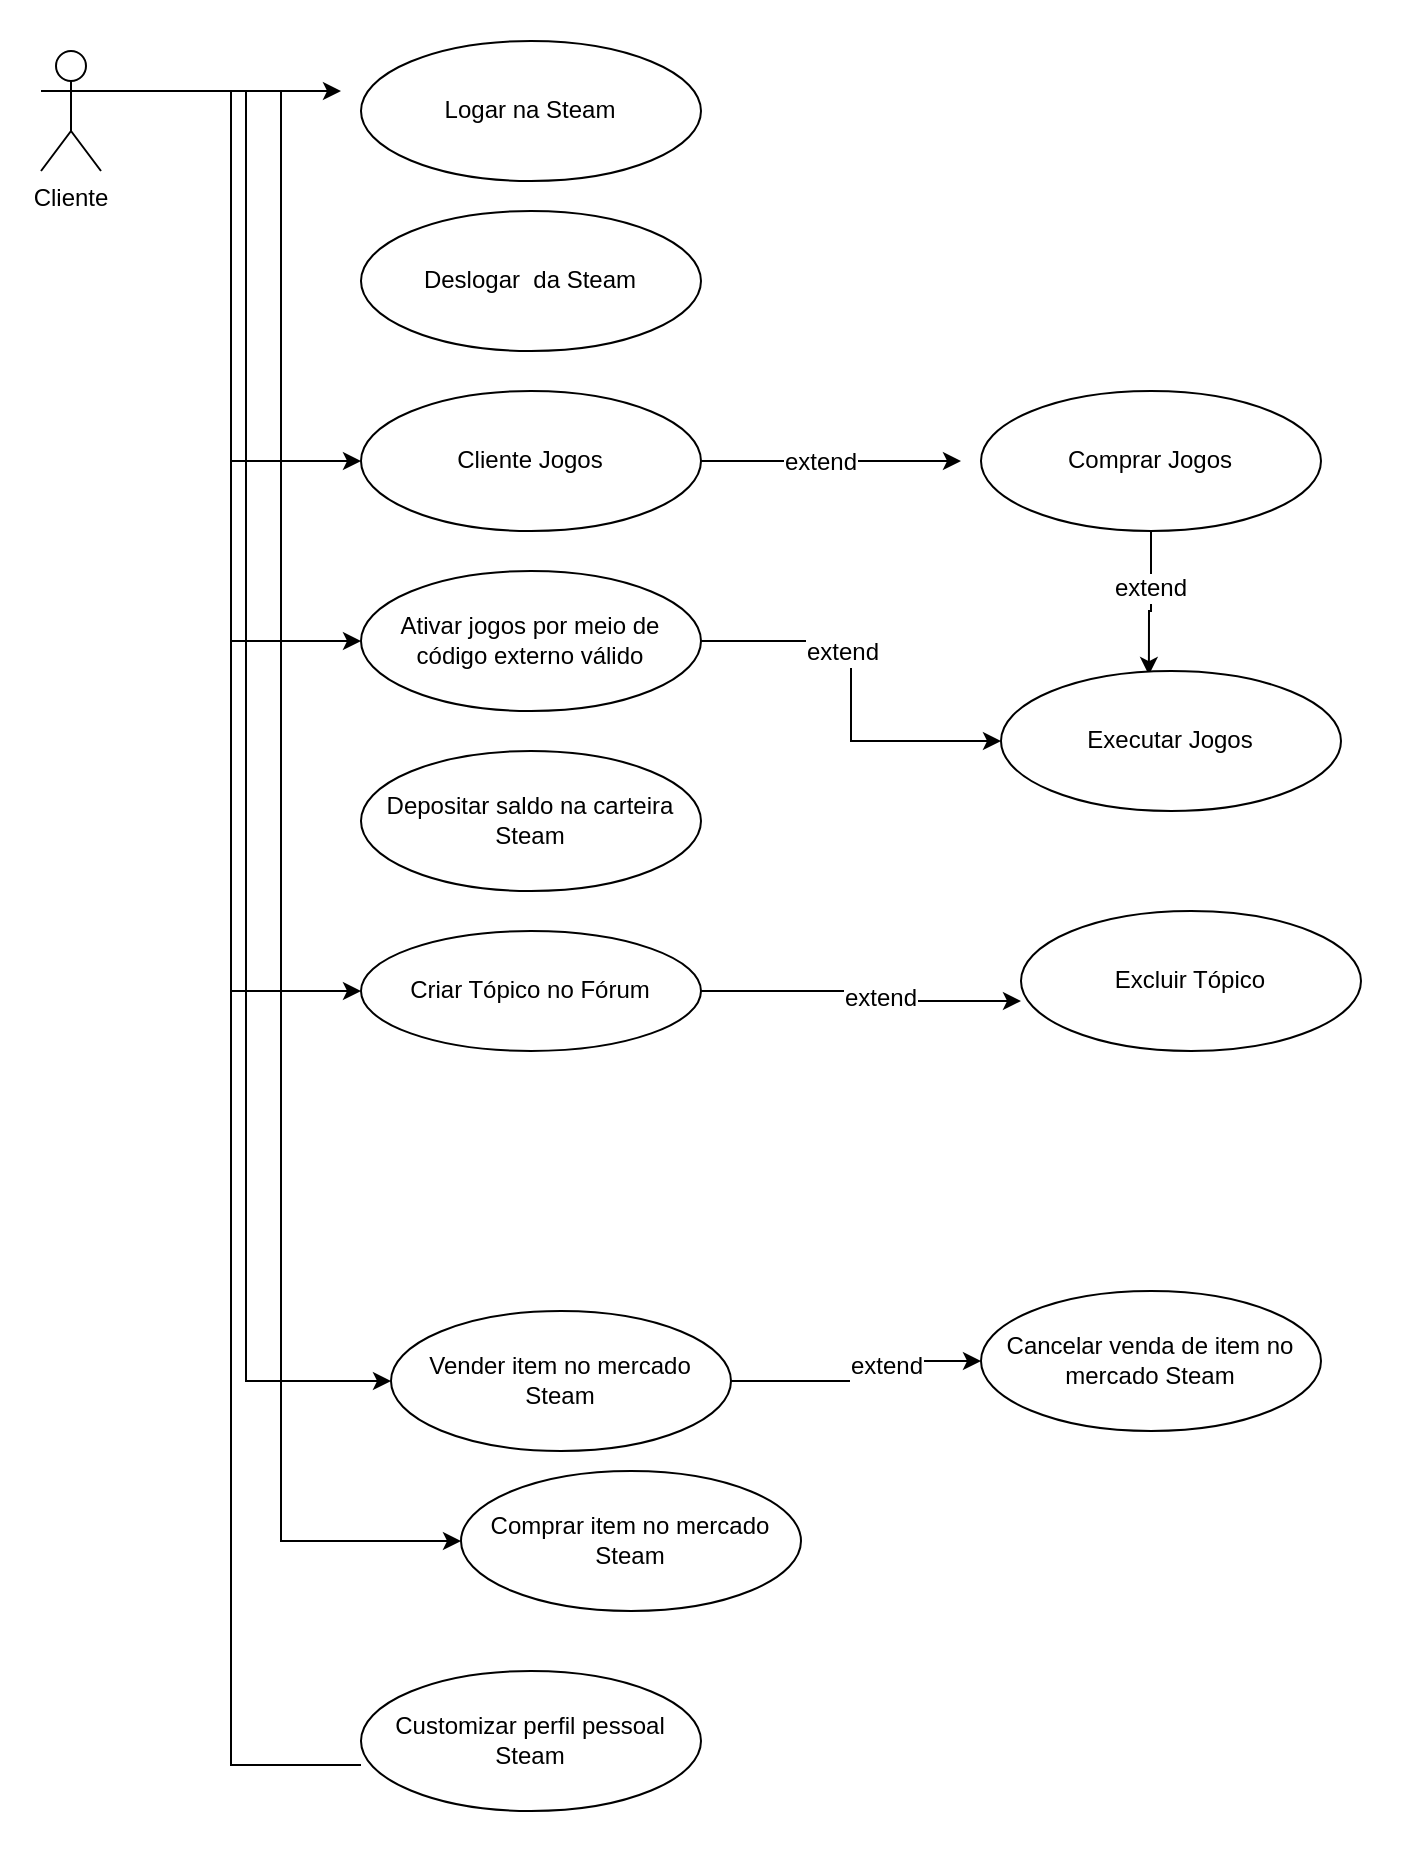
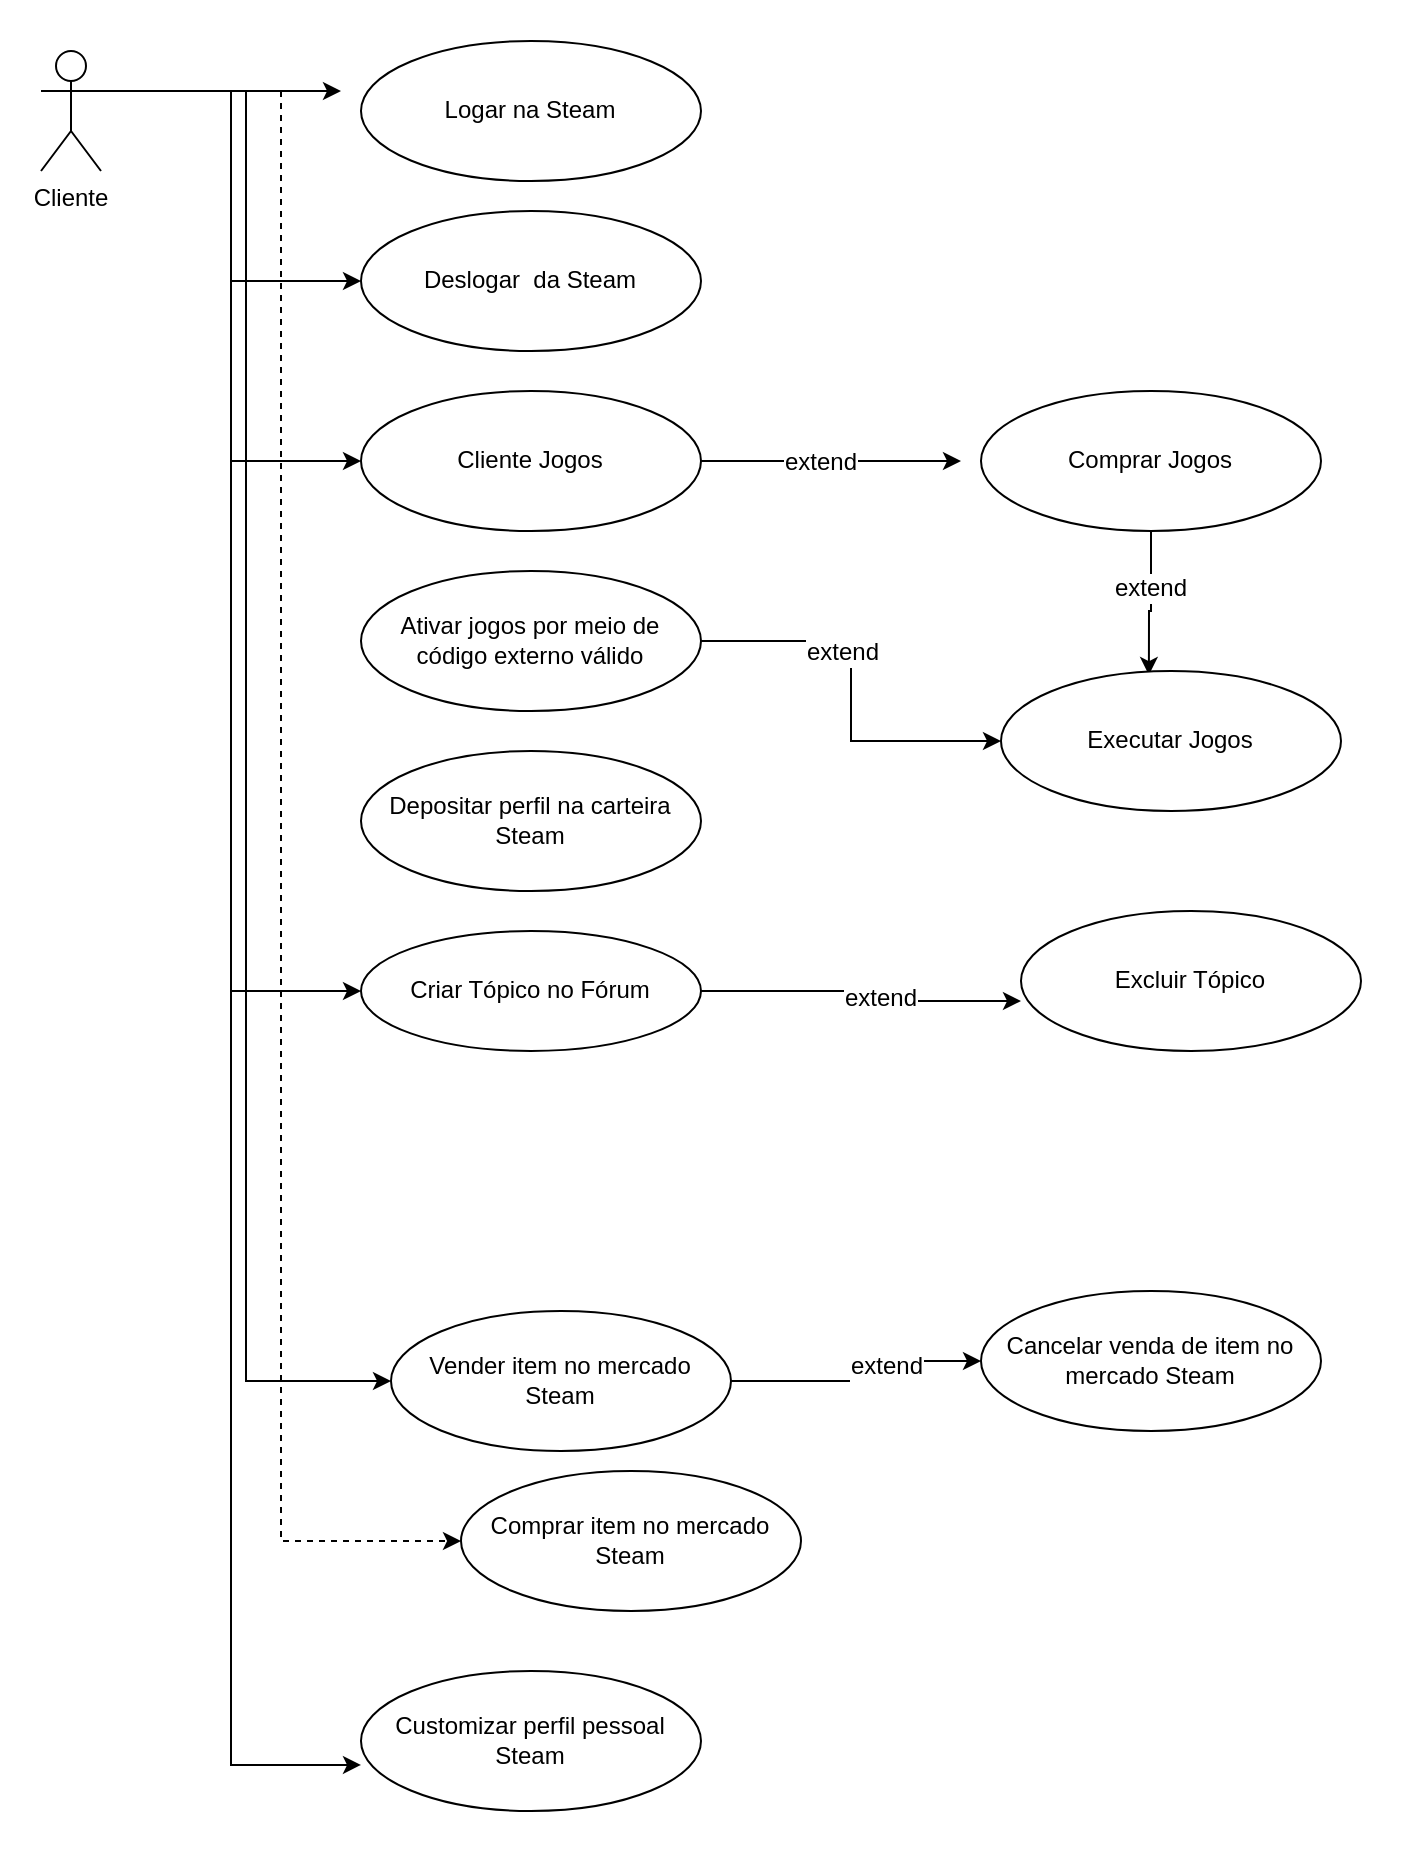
edge "Cliente" -> "Deslogar da Steam": added
edge "Cliente" -> "Ativar jogos por meio de código externo válido": removed
node "Depositar saldo na carteira Steam": label "Depositar saldo na carteira Steam" -> "Depositar perfil na carteira Steam"
edge "Cliente" -> "Comprar item no mercado Steam": style solid -> dashed
edge "Cliente" -- "Customizar perfil pessoal Steam": arrowhead none -> classic
